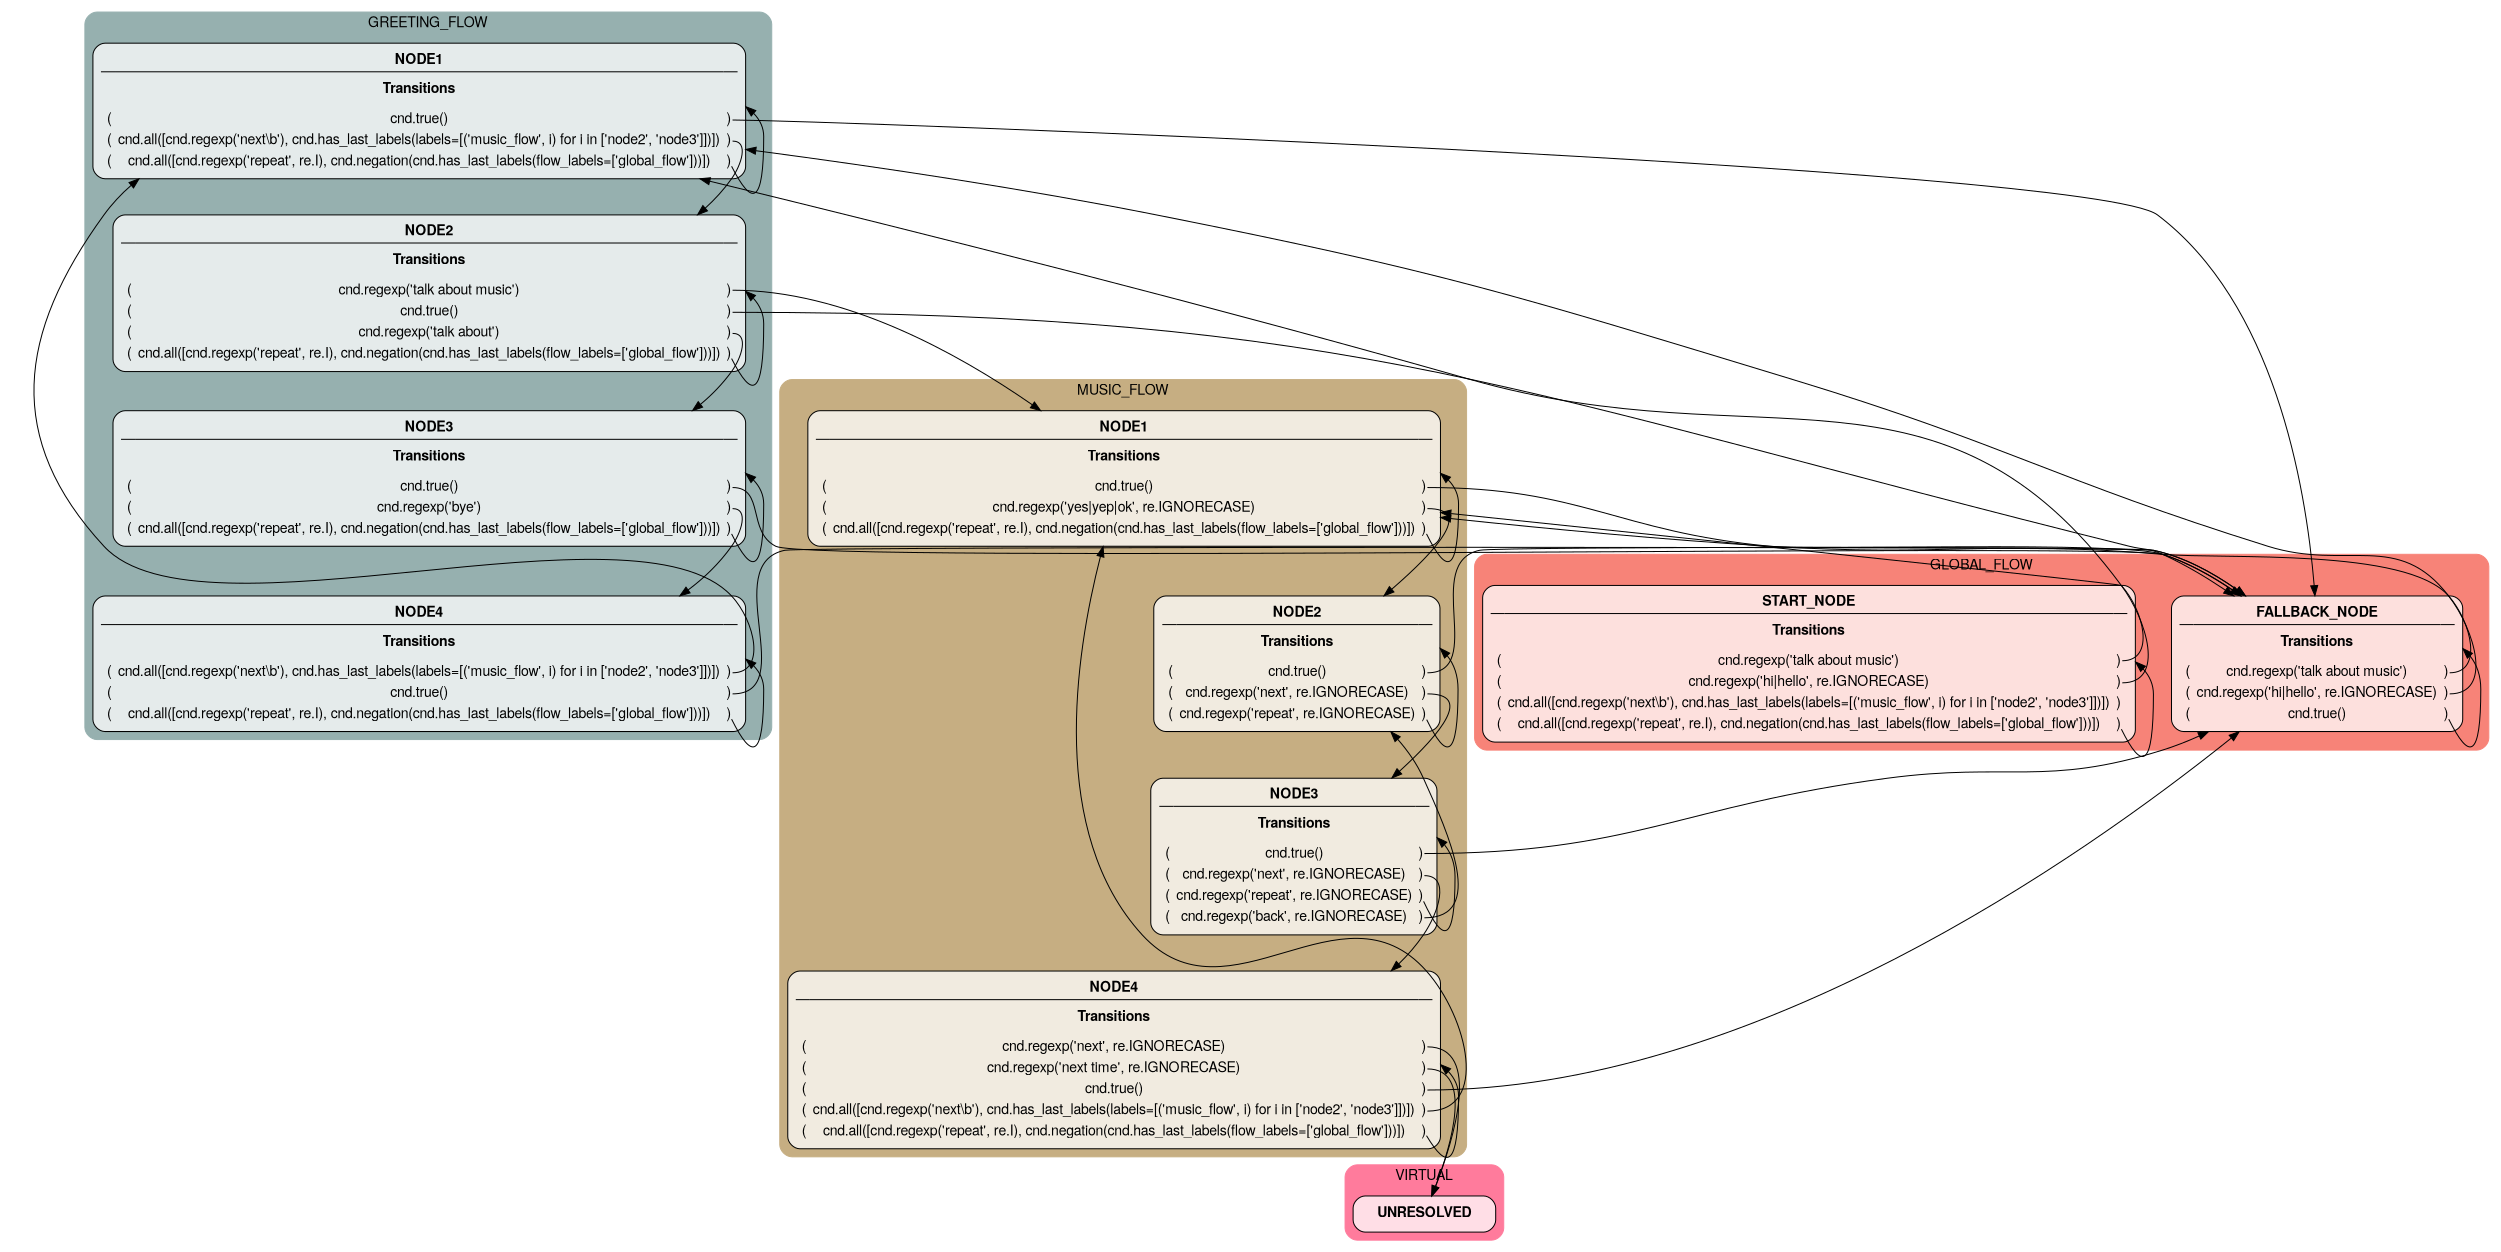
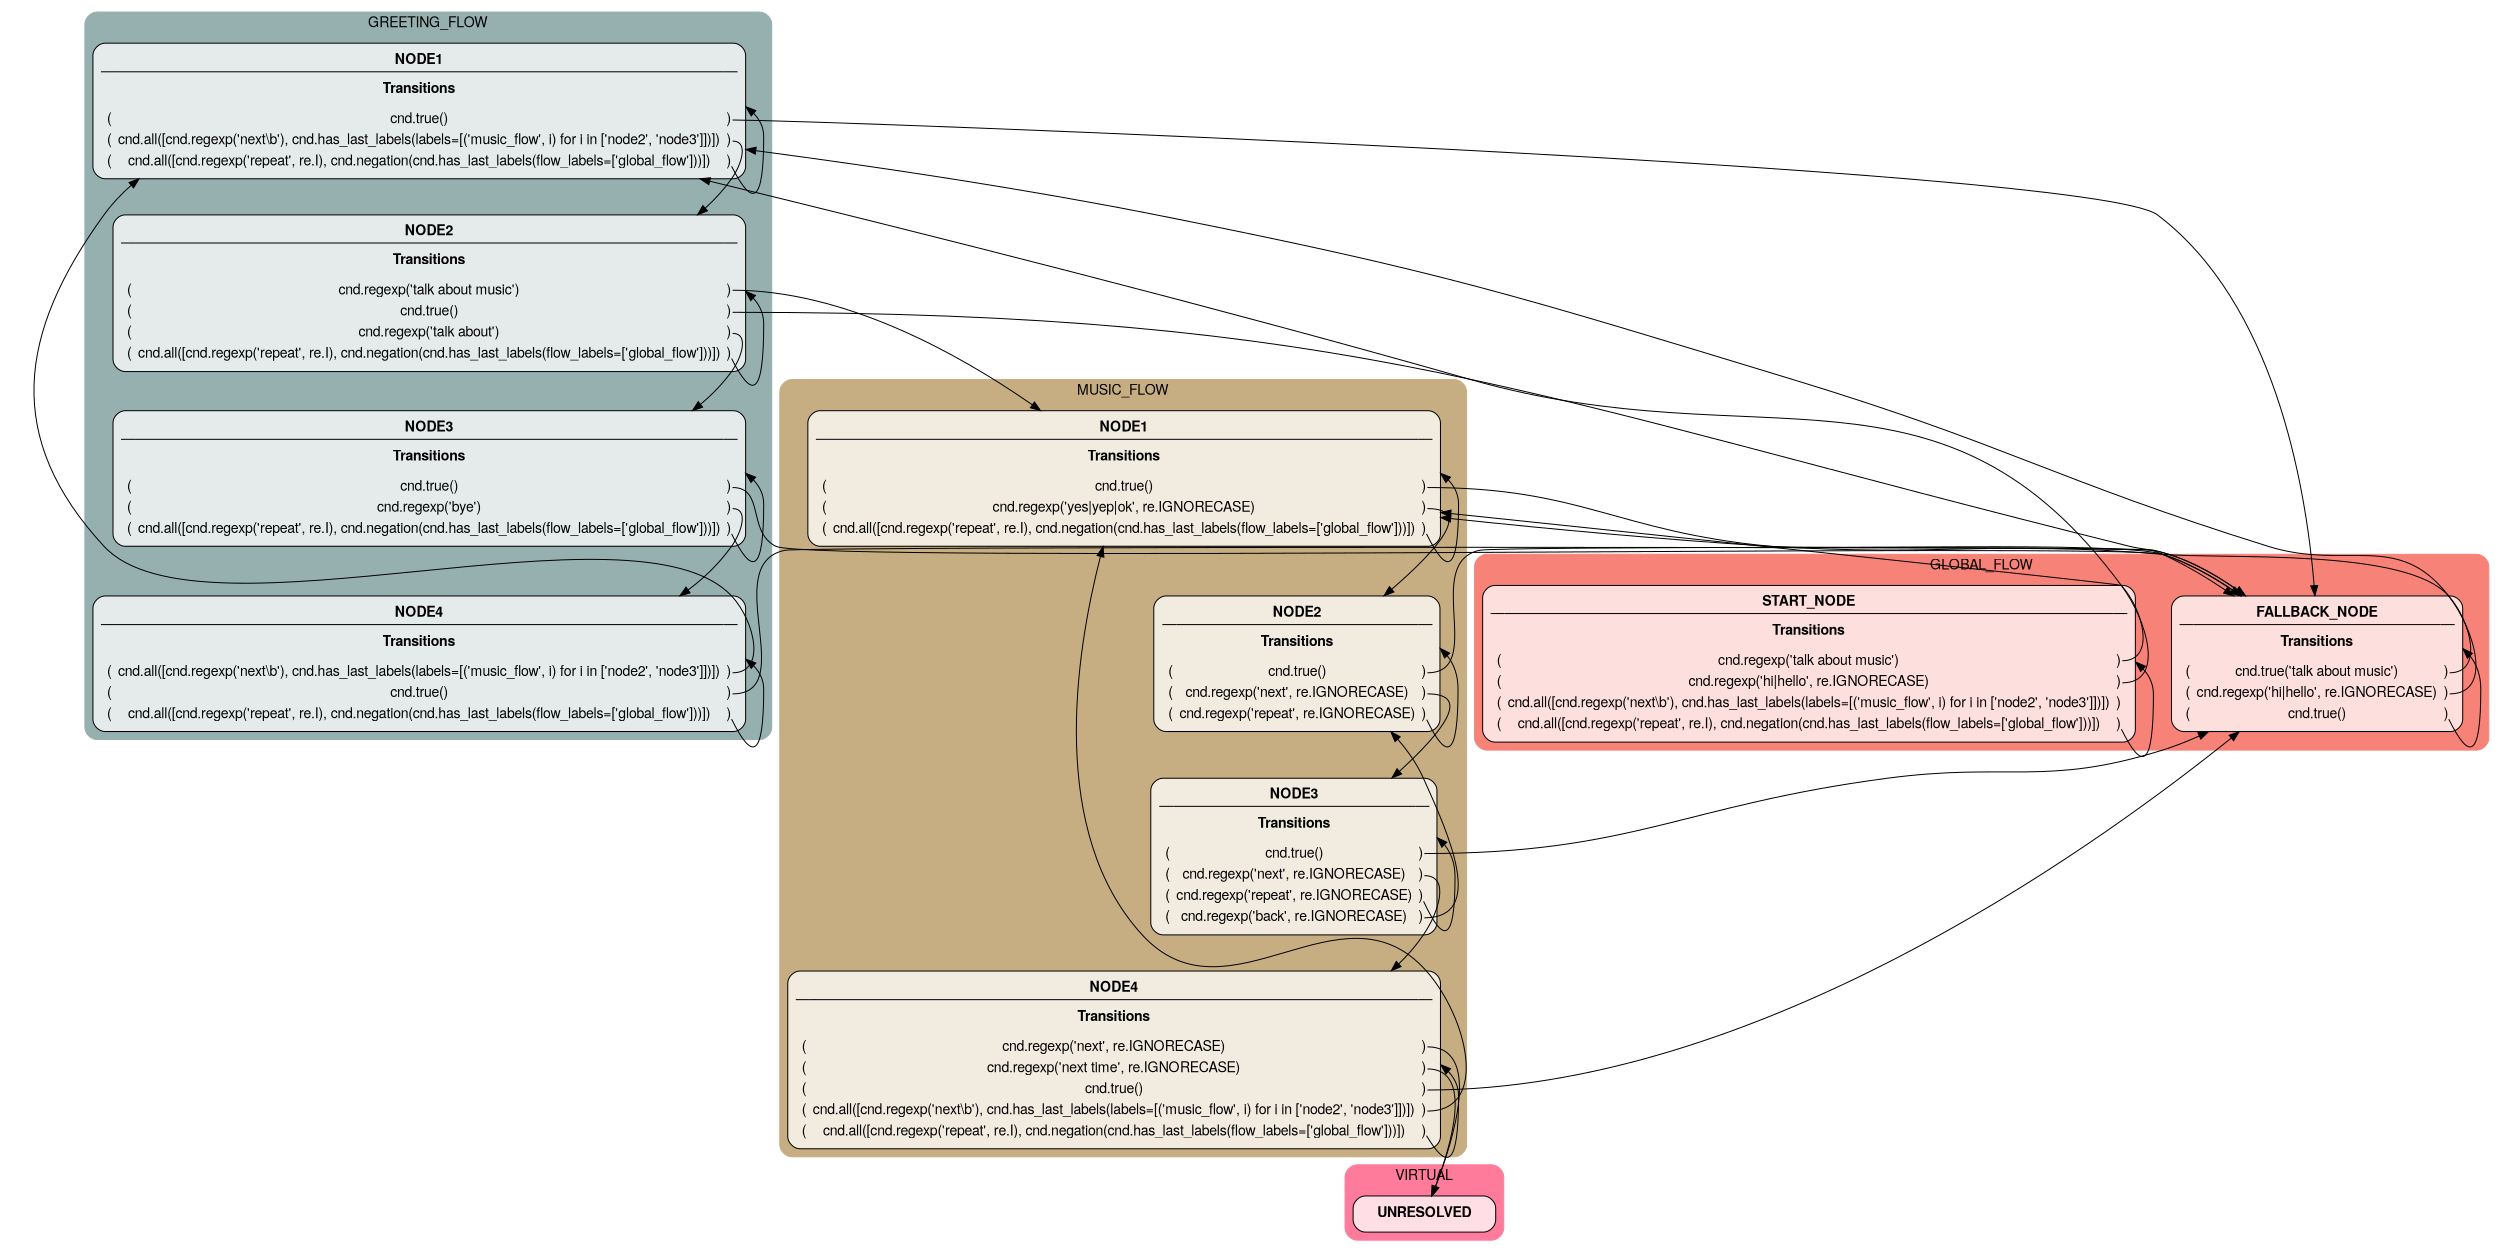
node "FALLBACK_NODE": text "cnd.regexp('talk about music')" -> "cnd.true('talk about music')"
